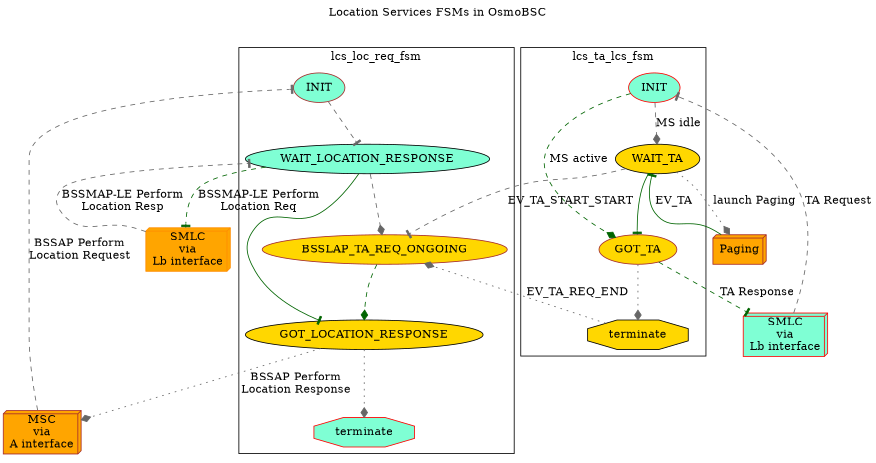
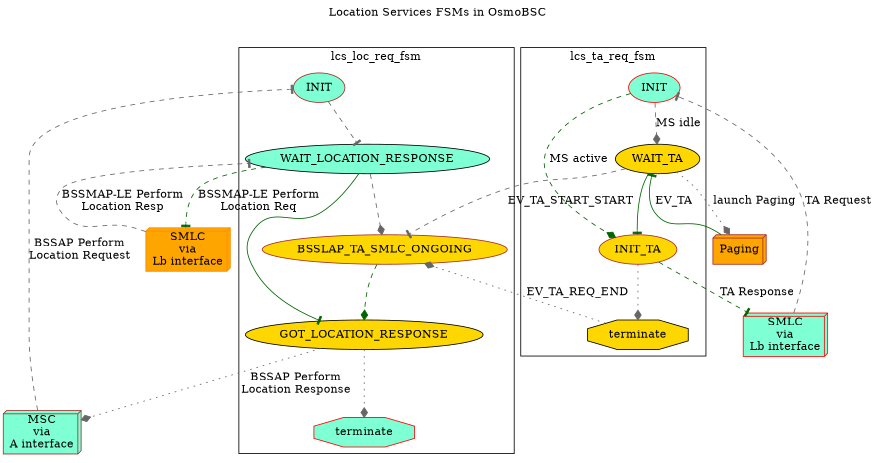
cluster "lcs_ta_lcs_fsm": label "lcs_ta_lcs_fsm" -> "lcs_ta_req_fsm"
node "BSSLAP_TA_REQ_ONGOING": label "BSSLAP_TA_REQ_ONGOING" -> "BSSLAP_TA_SMLC_ONGOING"
node "GOT_TA": label "GOT_TA" -> "INIT_TA"
node "MSC via A interface": fillcolor orange -> aquamarine
